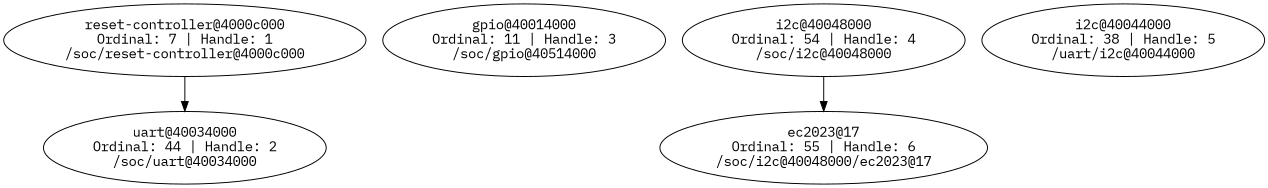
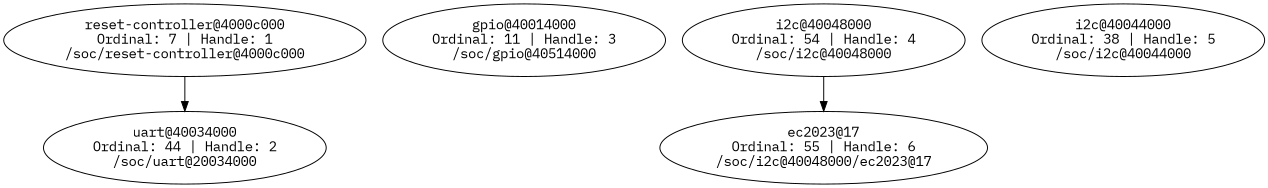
node "i2c@40044000 Ordinal: 38 | Handle: 5 /uart/i2c@40044000": label "i2c@40044000 Ordinal: 38 | Handle: 5 /uart/i2c@40044000" -> "i2c@40044000 Ordinal: 38 | Handle: 5 /soc/i2c@40044000"
node "uart@40034000 Ordinal: 44 | Handle: 2 /soc/uart@40034000": label "uart@40034000 Ordinal: 44 | Handle: 2 /soc/uart@40034000" -> "uart@40034000 Ordinal: 44 | Handle: 2 /soc/uart@20034000"
